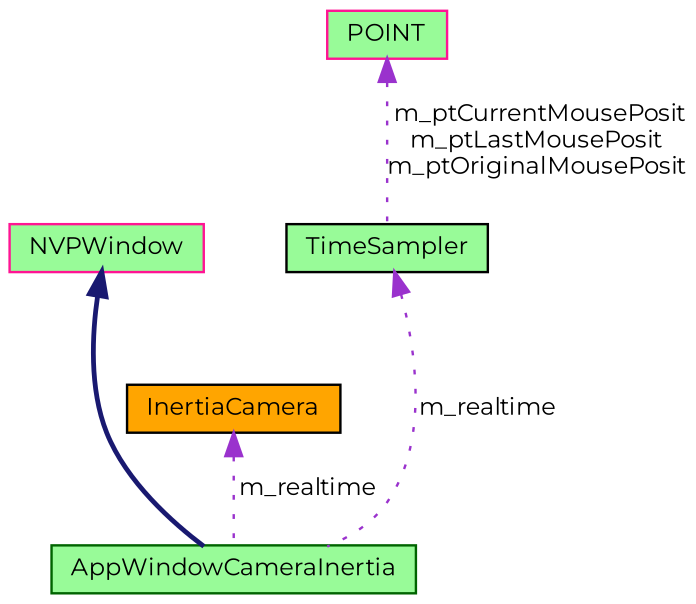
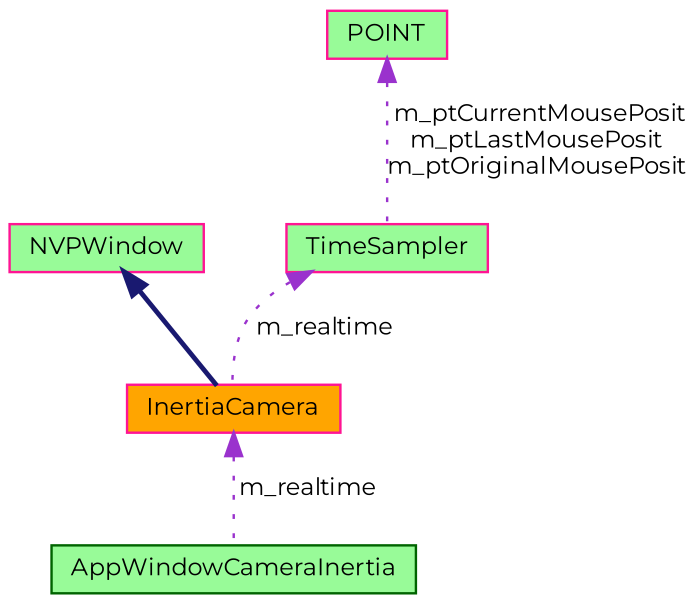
node "TimeSampler": color black -> deeppink
node "InertiaCamera": color black -> deeppink
edge "AppWindowCameraInertia" -> "NVPWindow": now "InertiaCamera" -> "NVPWindow"
edge "AppWindowCameraInertia" -> "TimeSampler": now "InertiaCamera" -> "TimeSampler"
